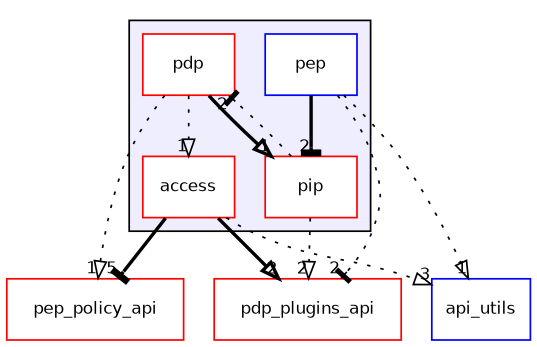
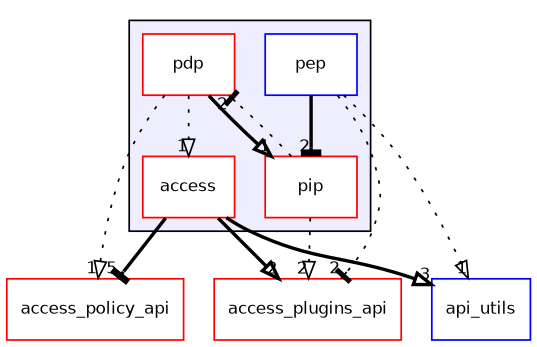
edge "access" -> "api_utils": style dotted -> bold
node "pep_policy_api": label "pep_policy_api" -> "access_policy_api"
node "pdp_plugins_api": label "pdp_plugins_api" -> "access_plugins_api"
